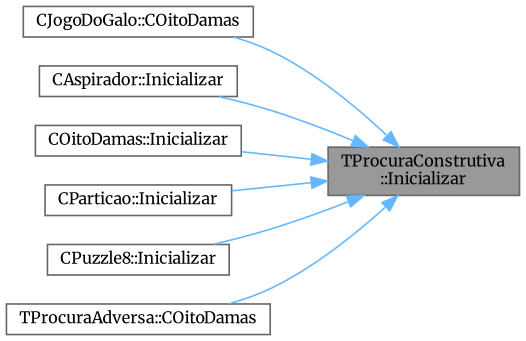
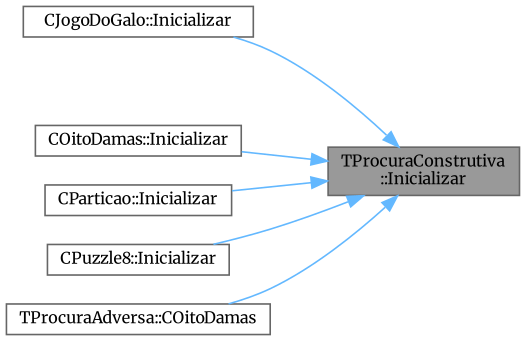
node "CJogoDoGalo::COitoDamas": label "CJogoDoGalo::COitoDamas" -> "CJogoDoGalo::Inicializar"
node "CAspirador::Inicializar": removed
